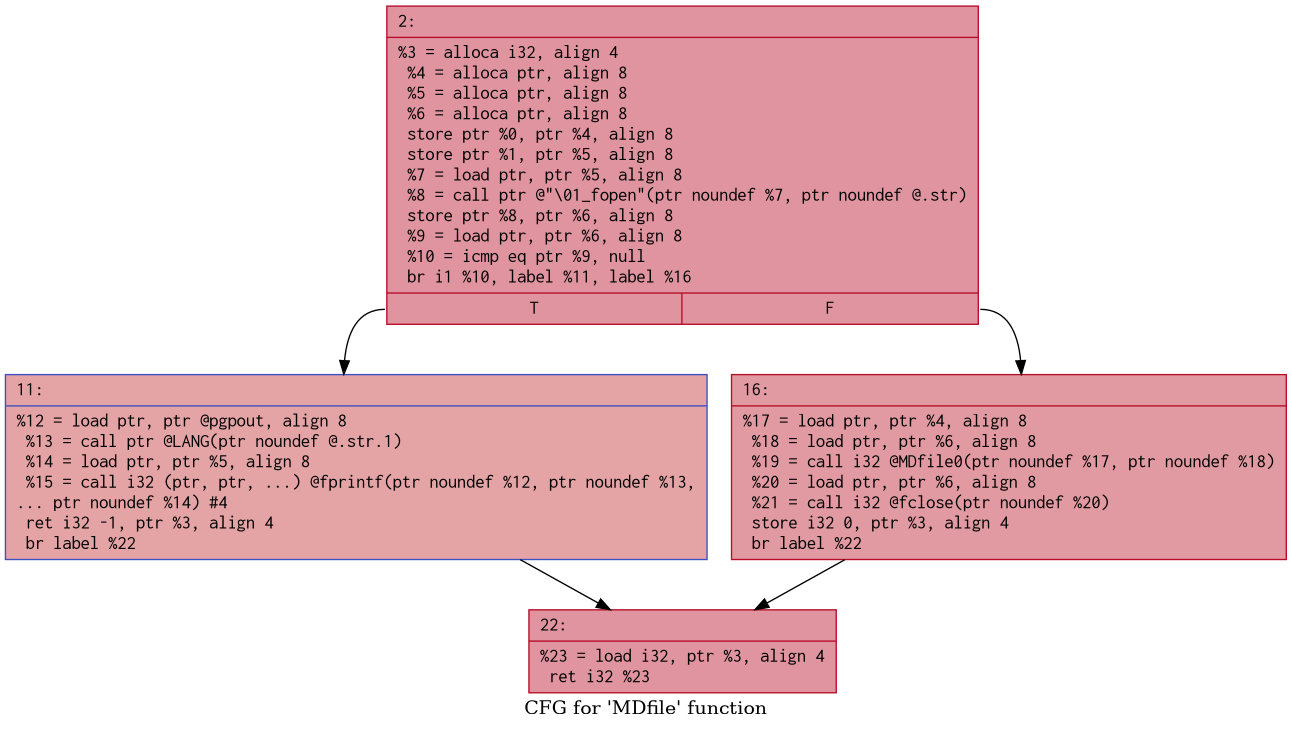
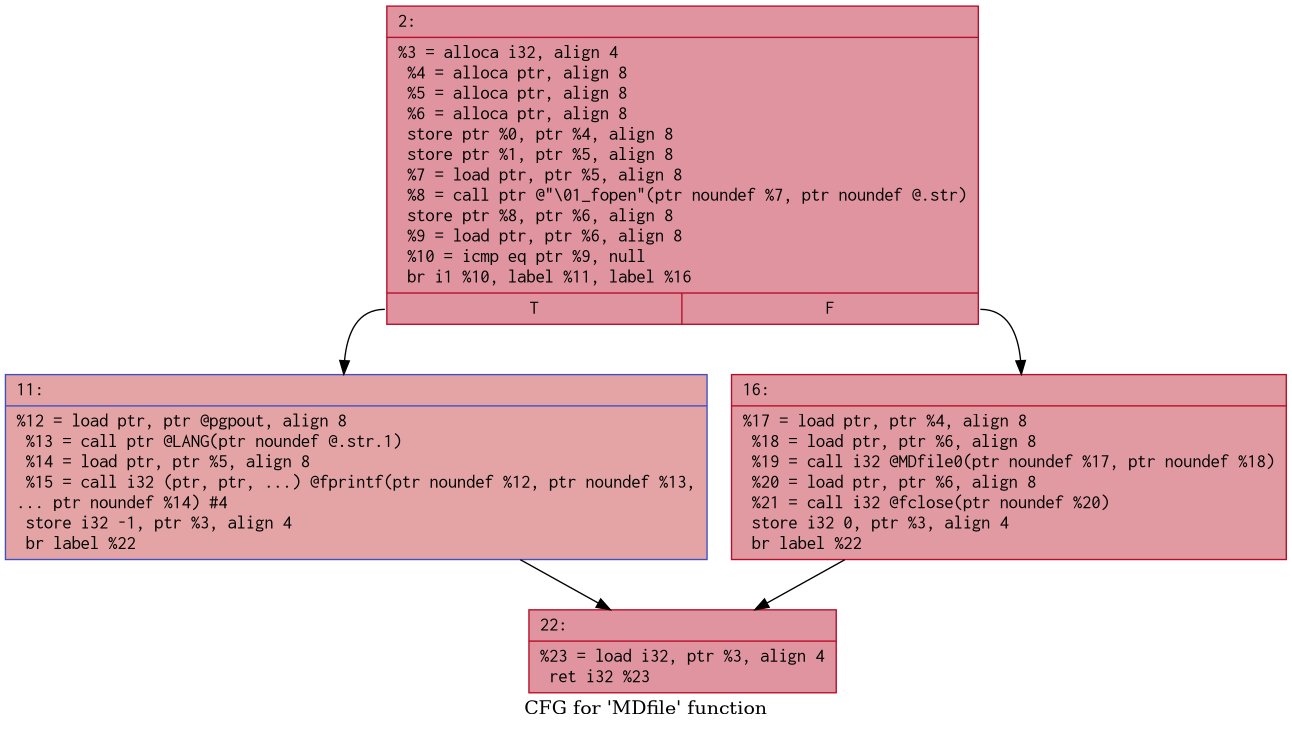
node "11:": text "ret i32 -1, ptr %3, align 4" -> "store i32 -1, ptr %3, align 4"
